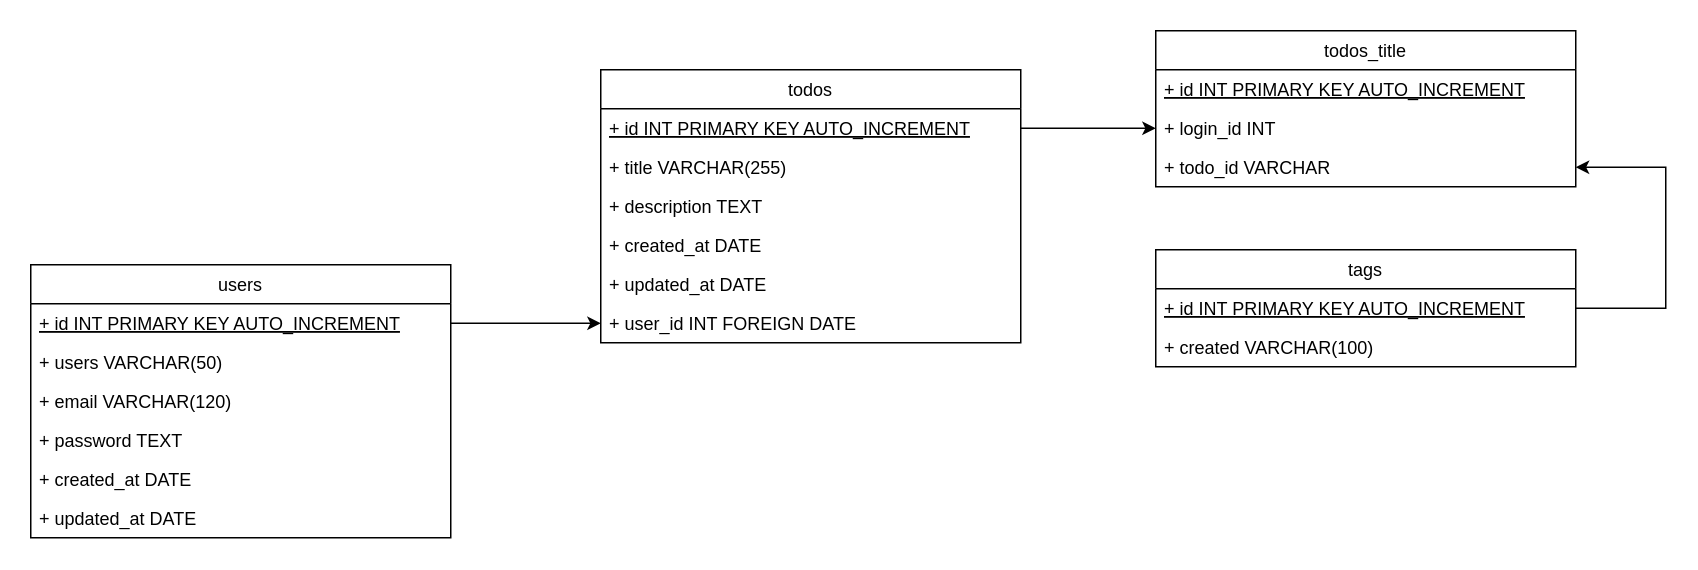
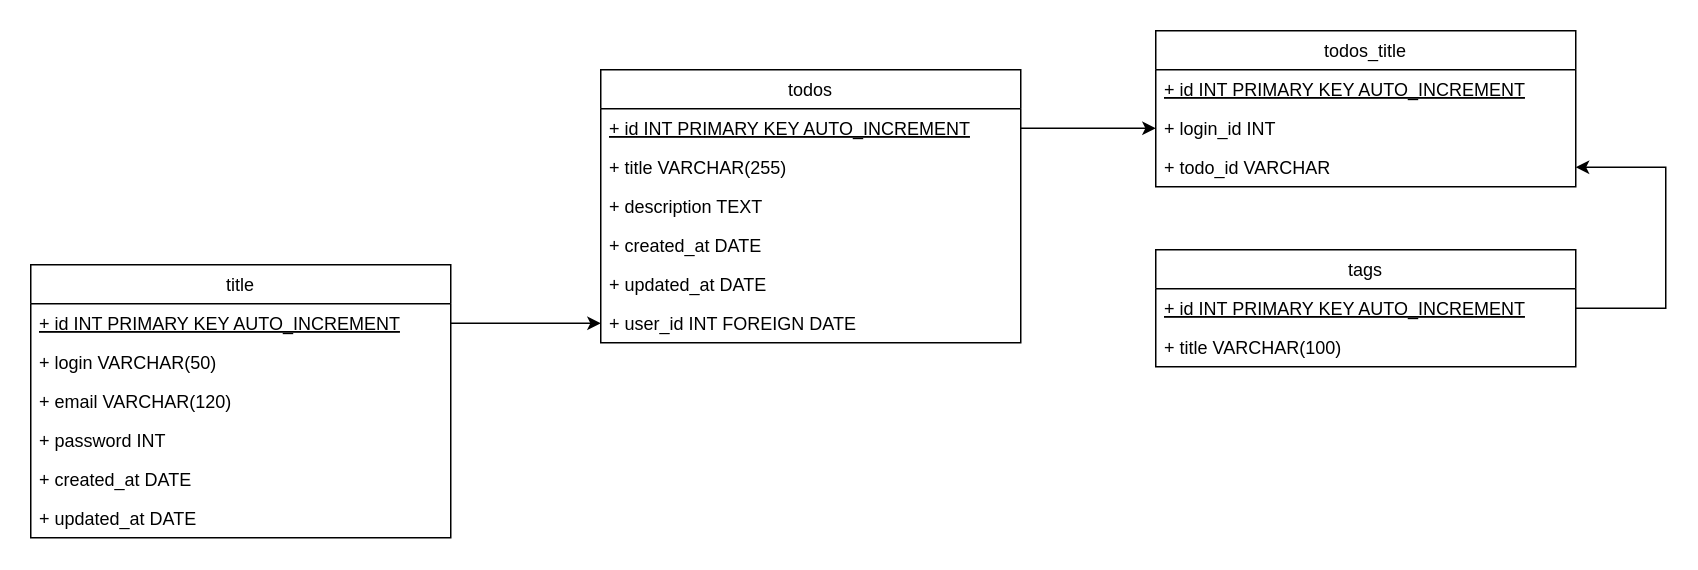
node "users": label "users" -> "title"
node "+ created VARCHAR(100)": label "+ created VARCHAR(100)" -> "+ title VARCHAR(100)"
node "+ users VARCHAR(50)": label "+ users VARCHAR(50)" -> "+ login VARCHAR(50)"
node "+ password TEXT": label "+ password TEXT" -> "+ password INT"
